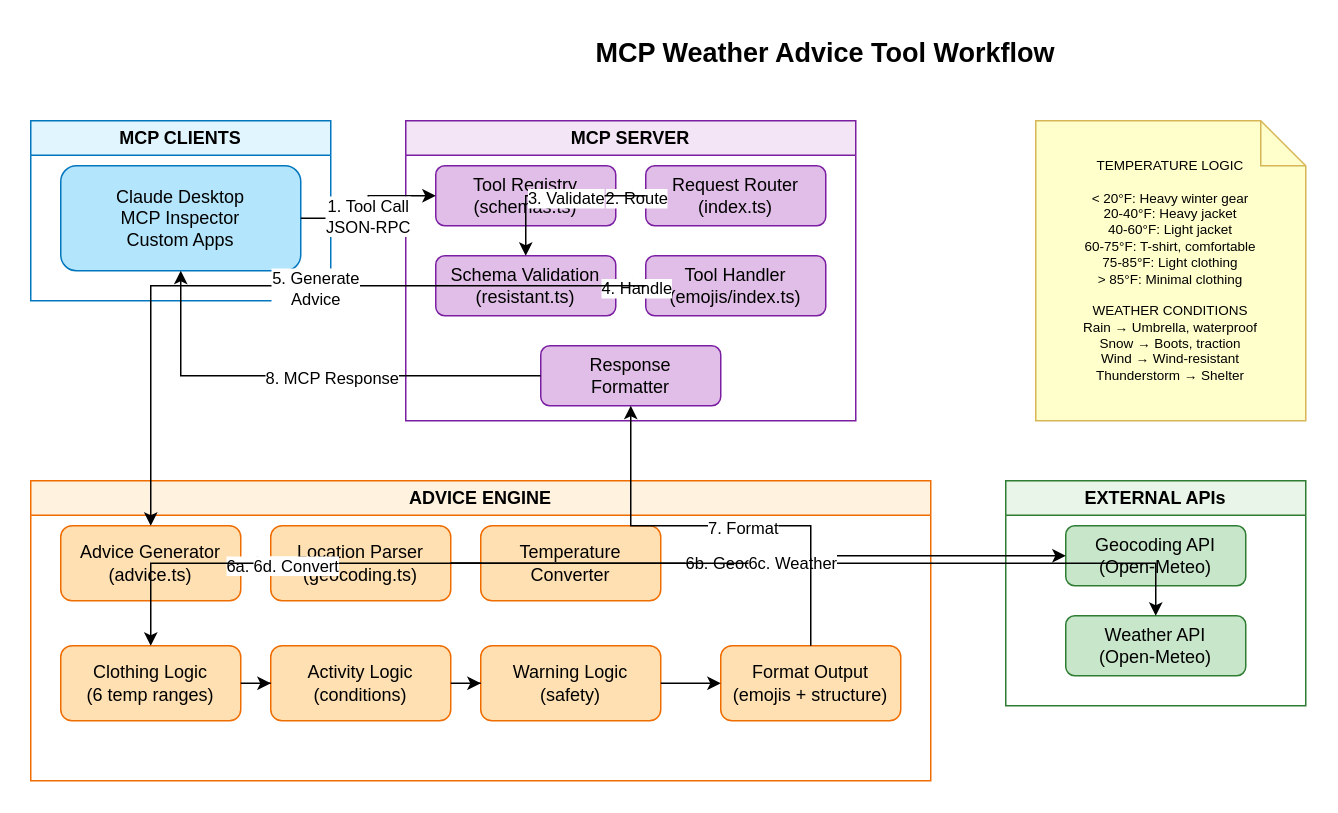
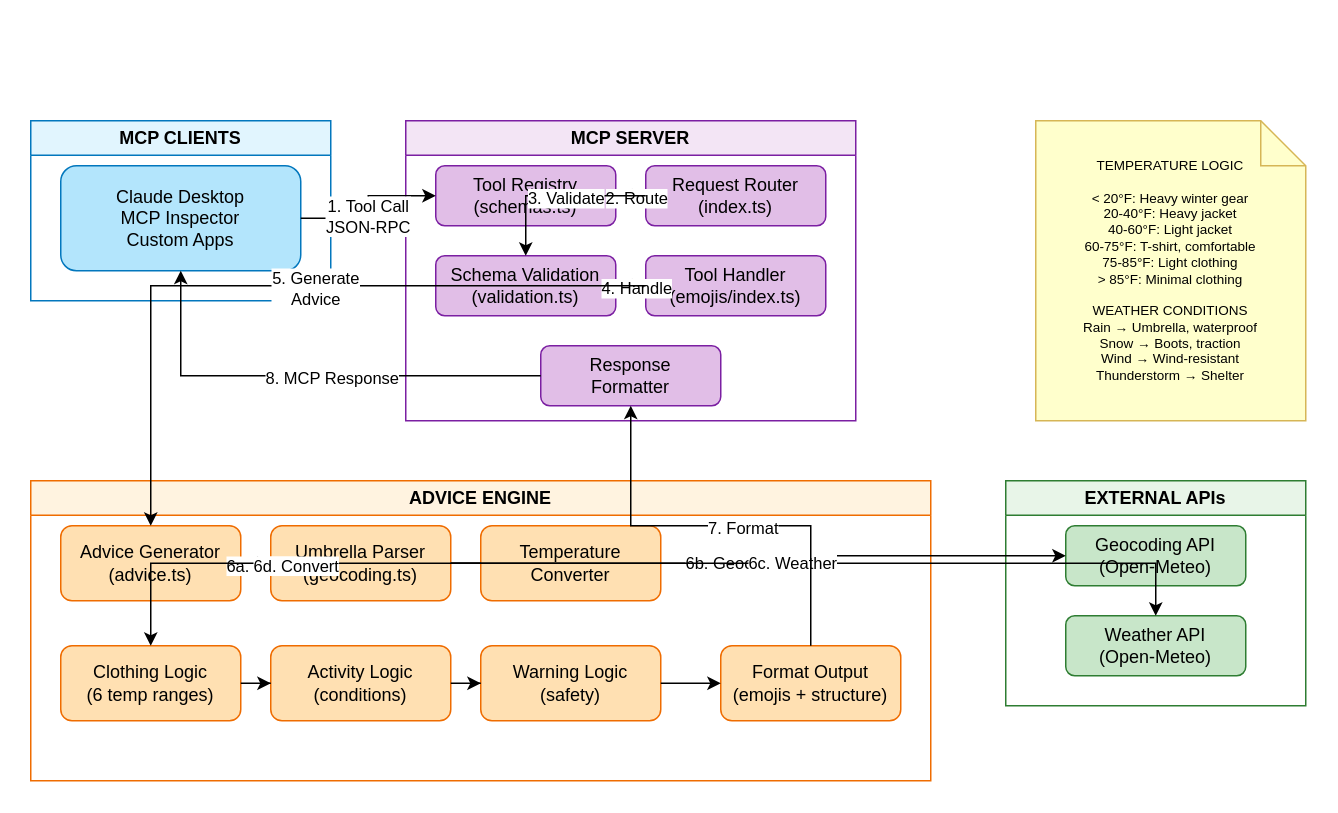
node "MCP Weather Advice Tool Workflow": removed
node "Schema Validation (resistant.ts)": label "Schema Validation (resistant.ts)" -> "Schema Validation (validation.ts)"
node "Location Parser (geocoding.ts)": label "Location Parser (geocoding.ts)" -> "Umbrella Parser (geocoding.ts)"
